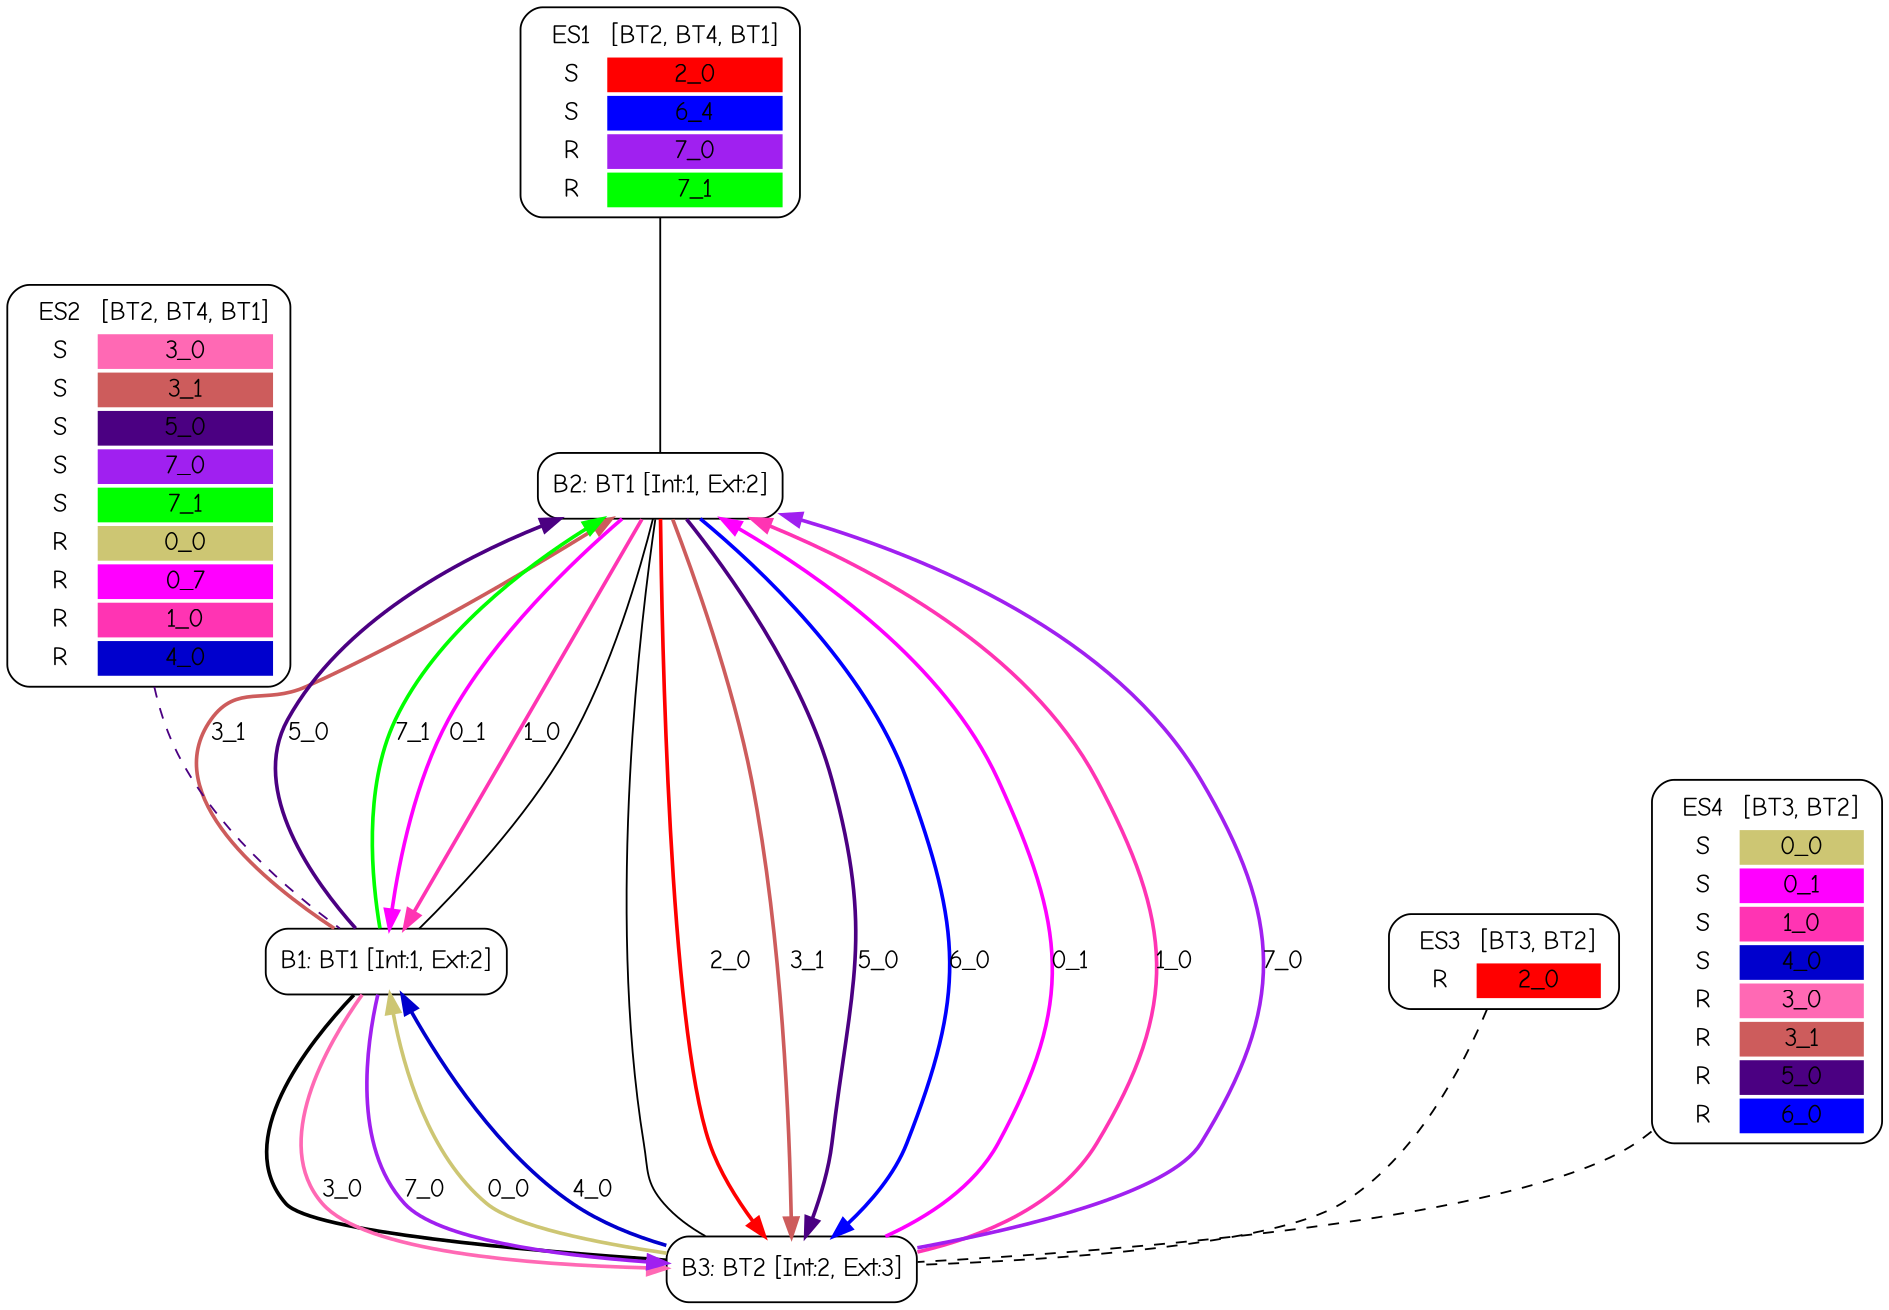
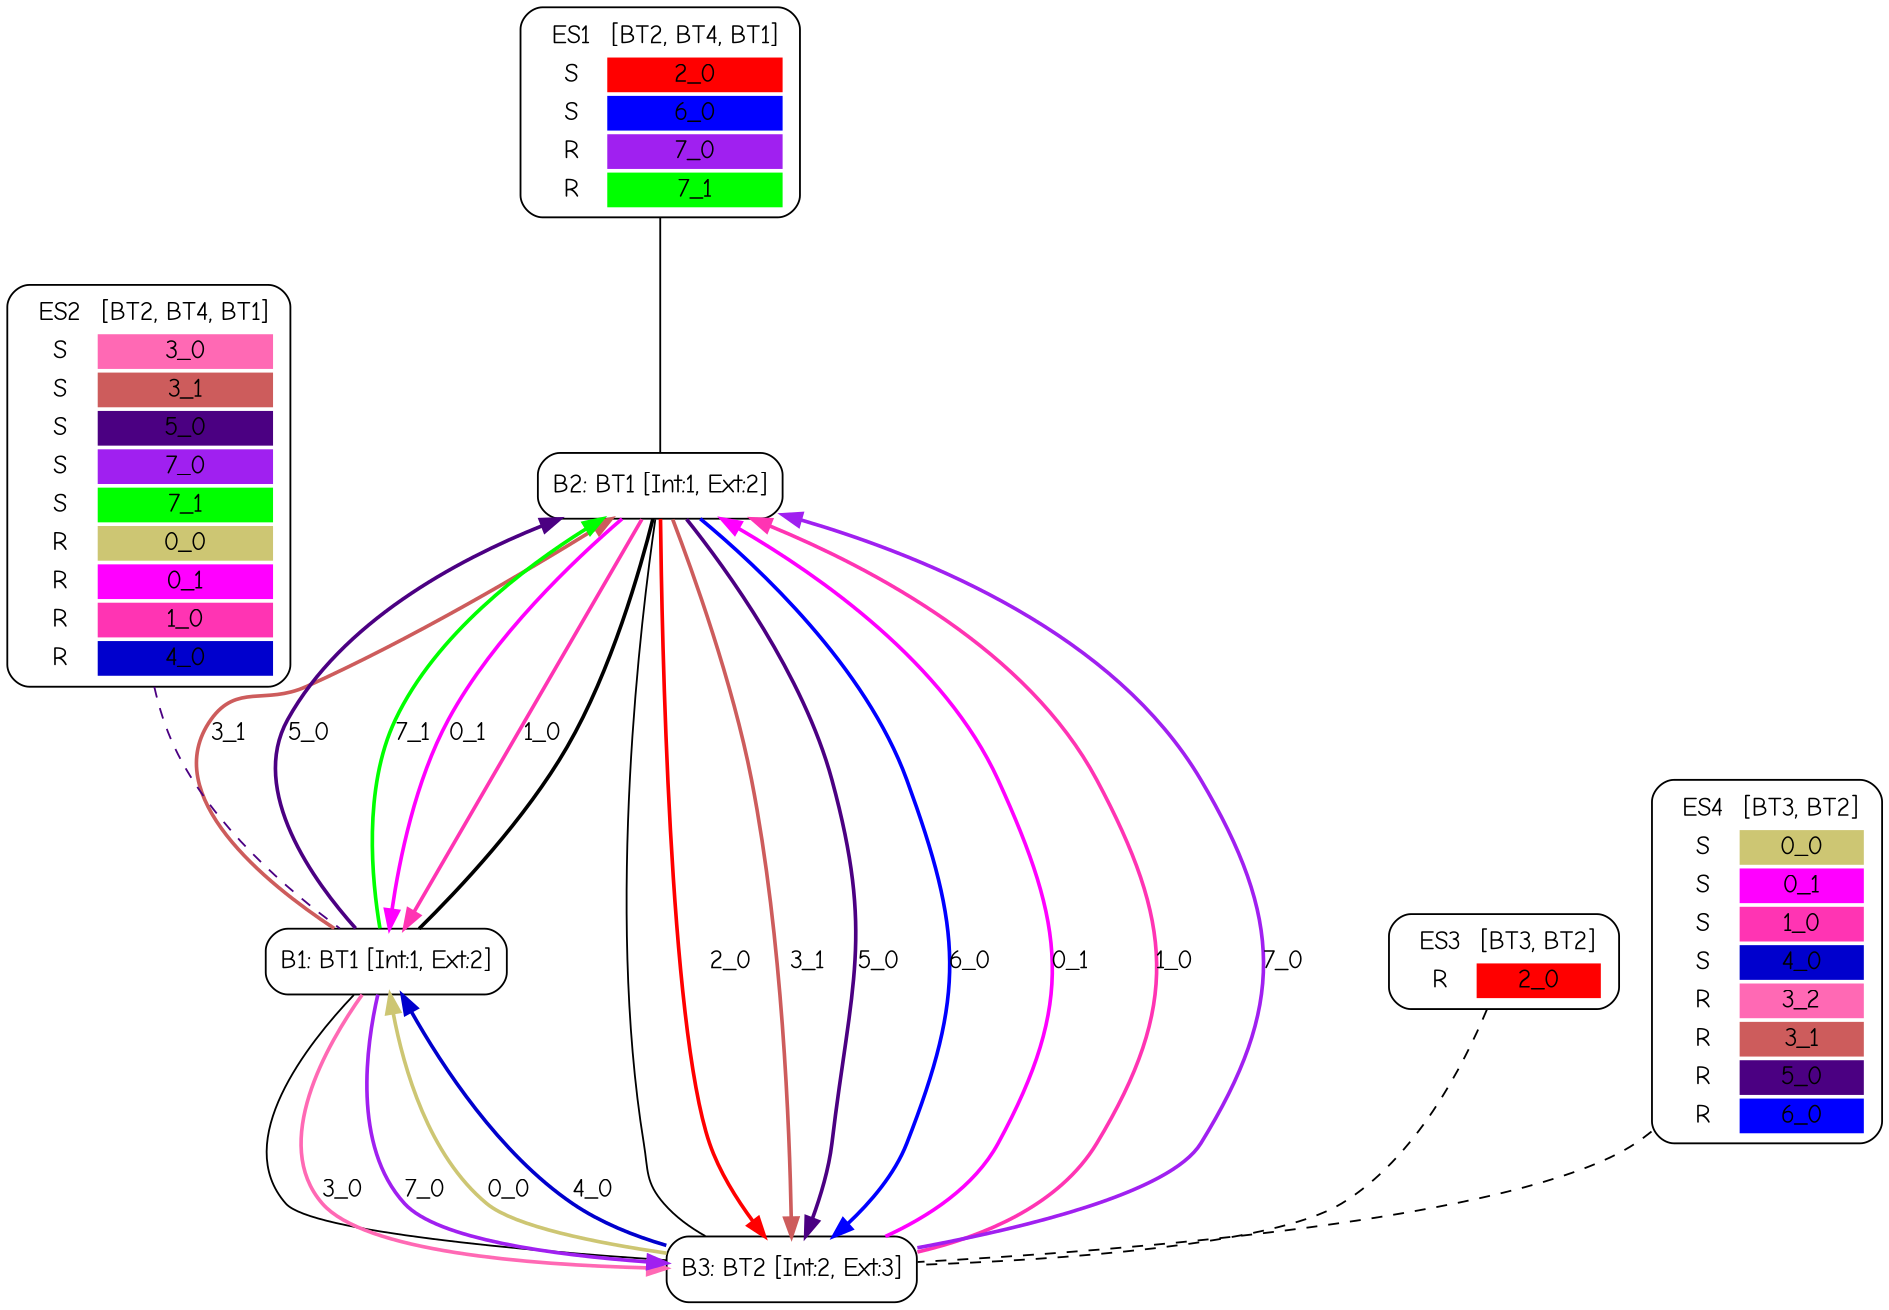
node "ES1": text "6_4" -> "6_0"
node "ES2": text "0_7" -> "0_1"
edge "B2: BT1 [Int:1, Ext:2]" -- "B1: BT1 [Int:1, Ext:2]": style solid -> bold
node "ES4": text "3_0" -> "3_2"
edge "B1: BT1 [Int:1, Ext:2]" -- "B3: BT2 [Int:2, Ext:3]": style bold -> solid
